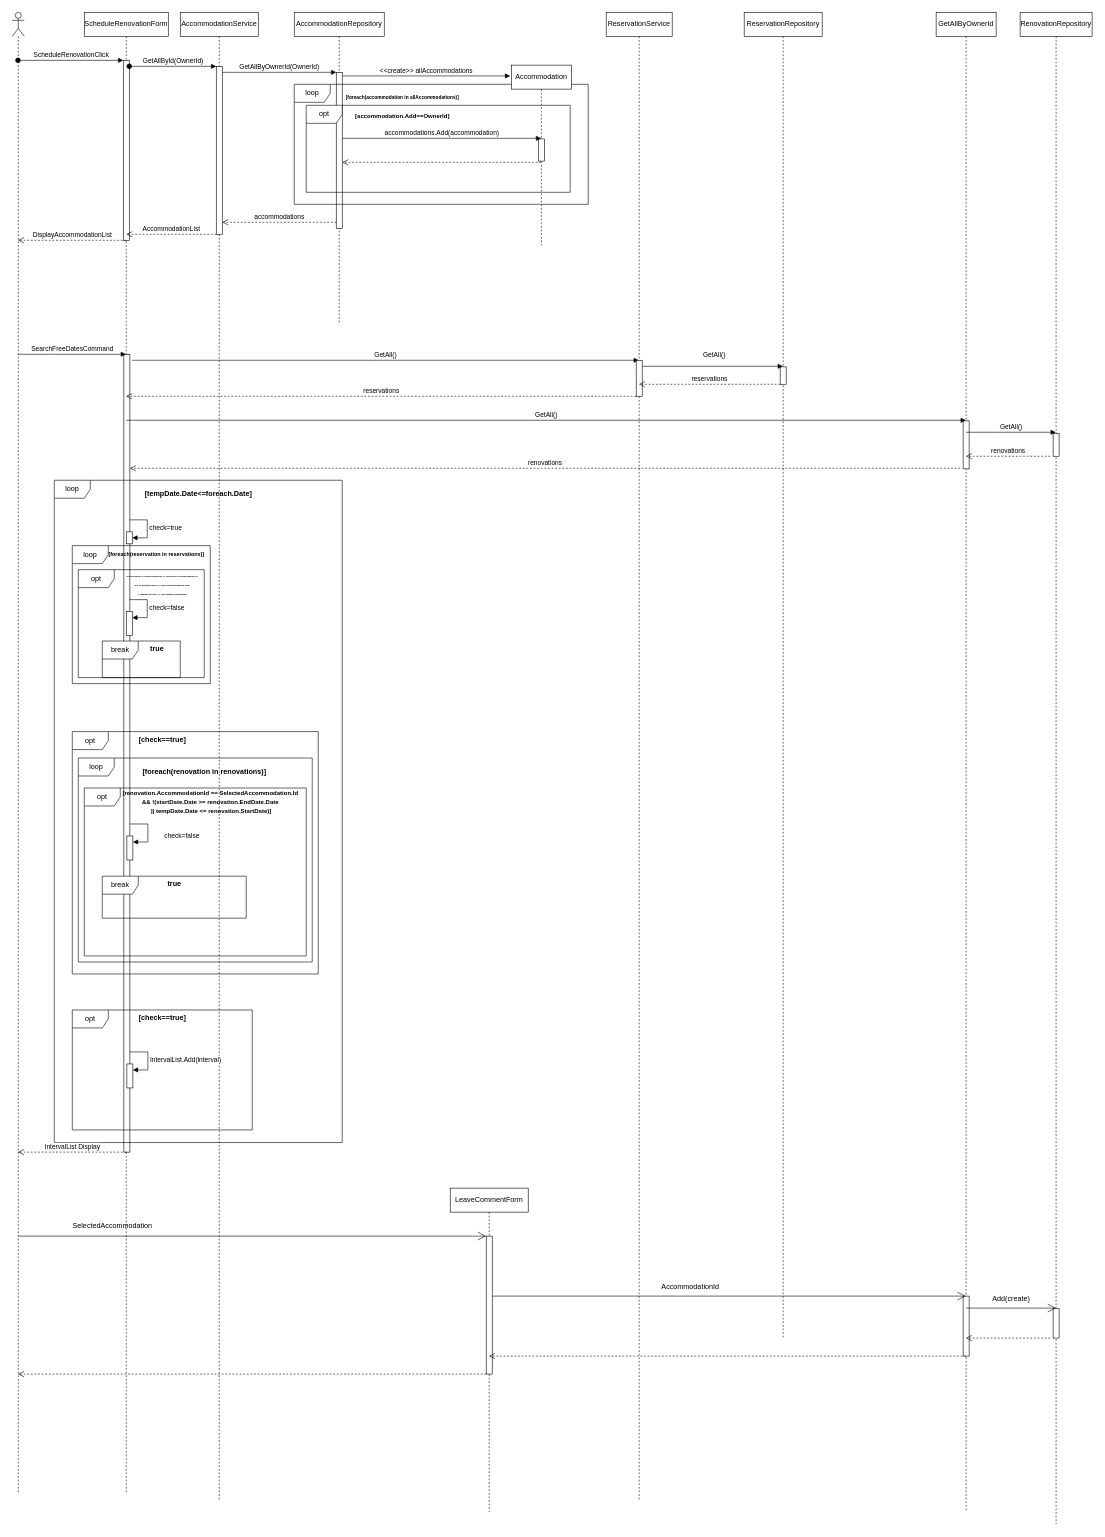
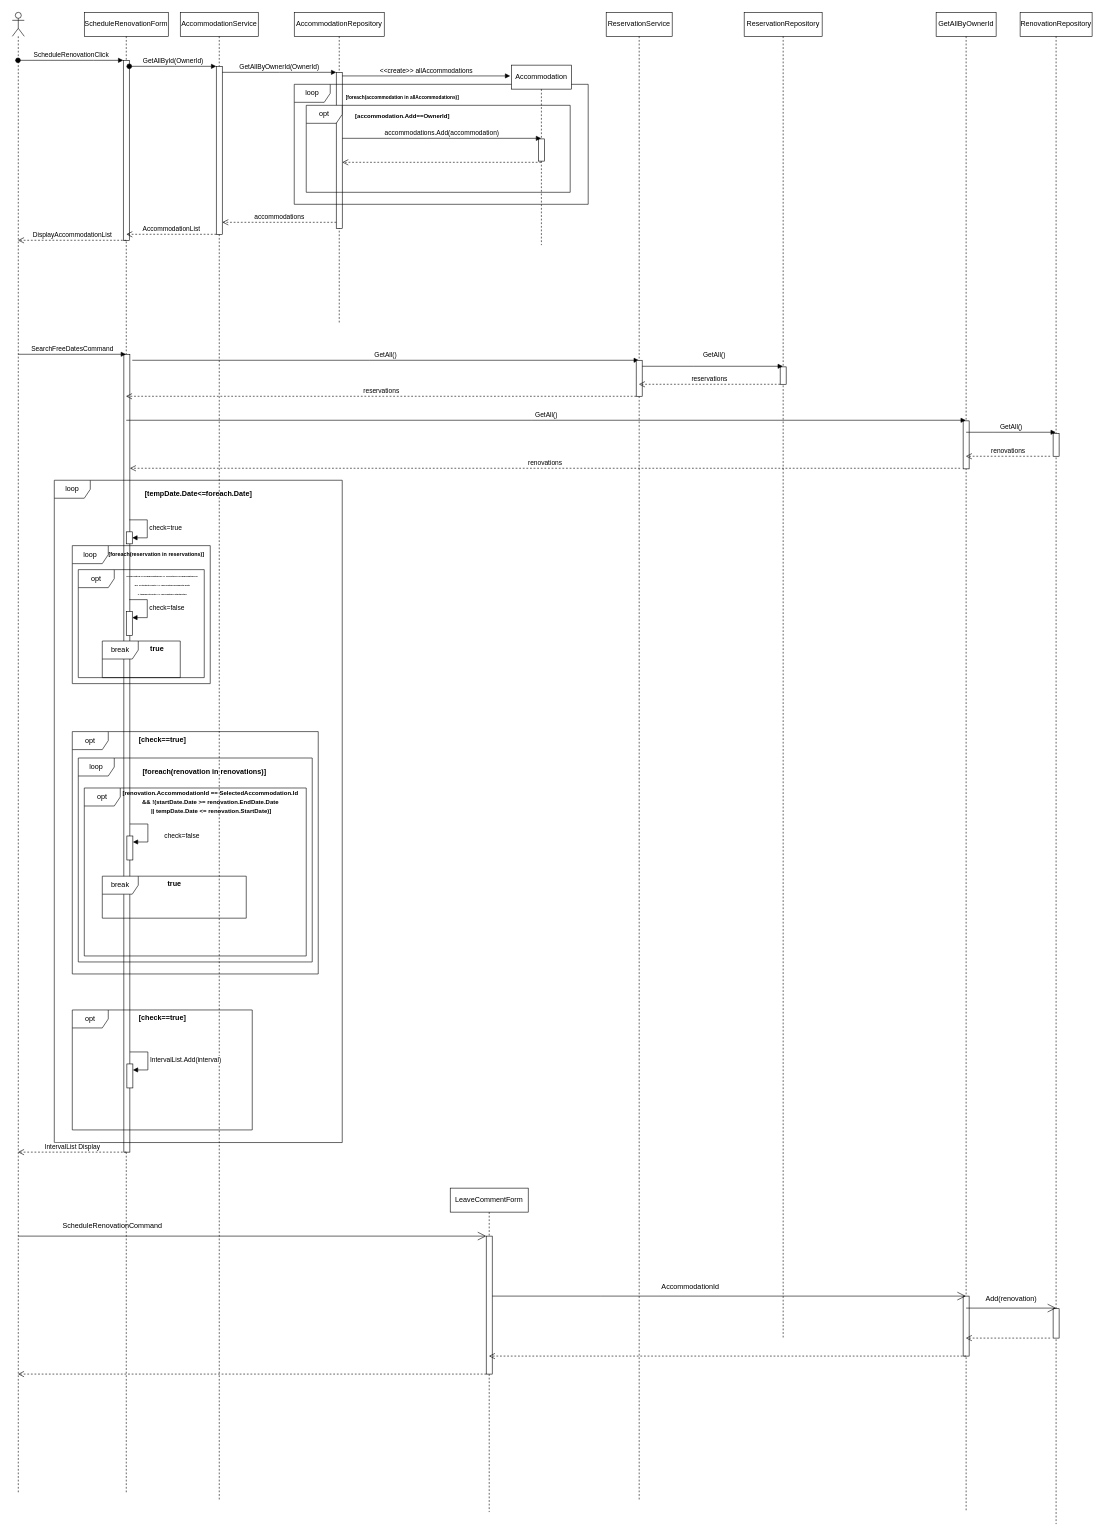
node "SelectedAccommodation": label "SelectedAccommodation" -> "ScheduleRenovationCommand"
node "Add(create)": label "Add(create)" -> "Add(renovation)"
